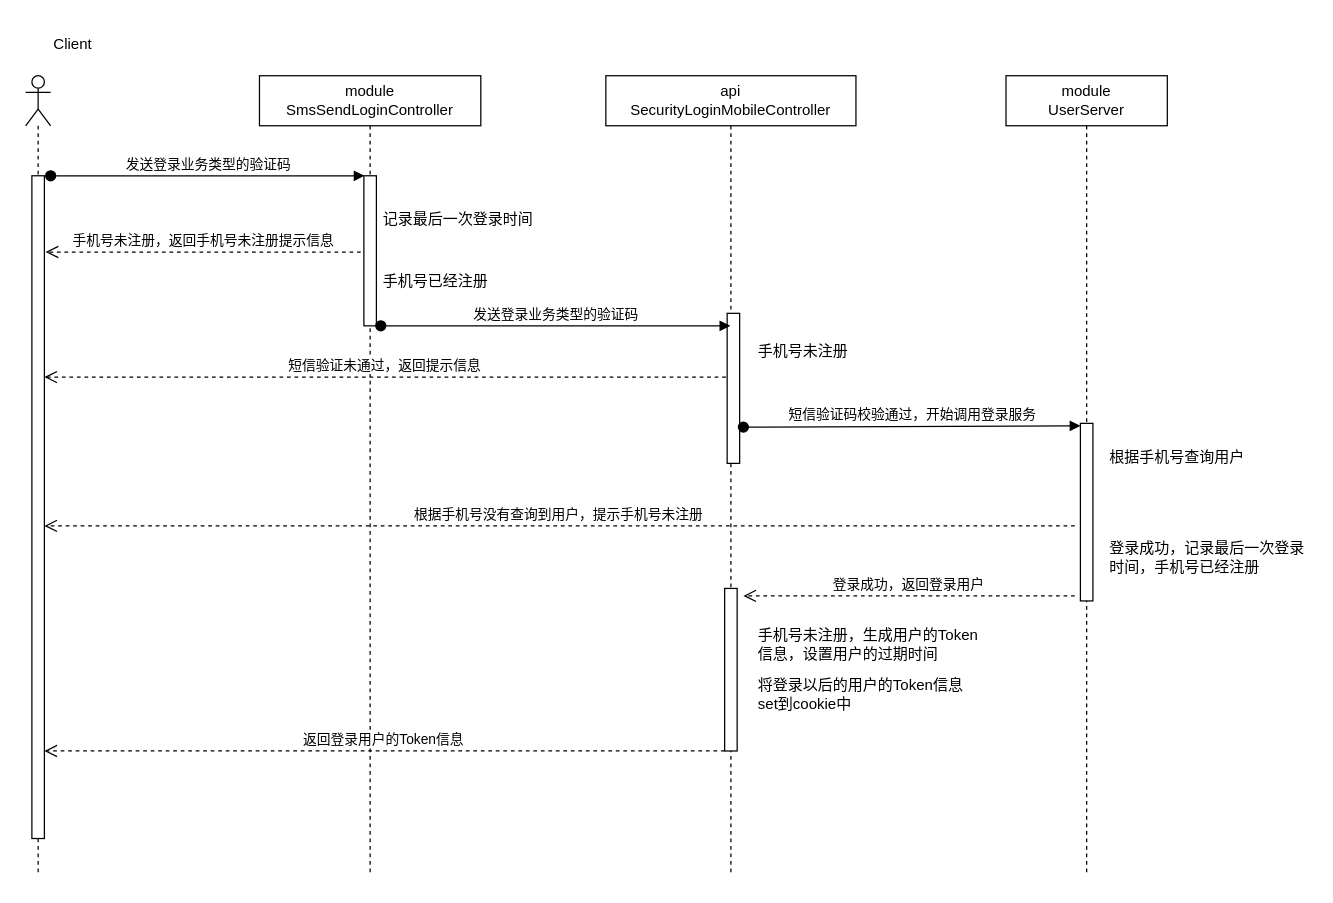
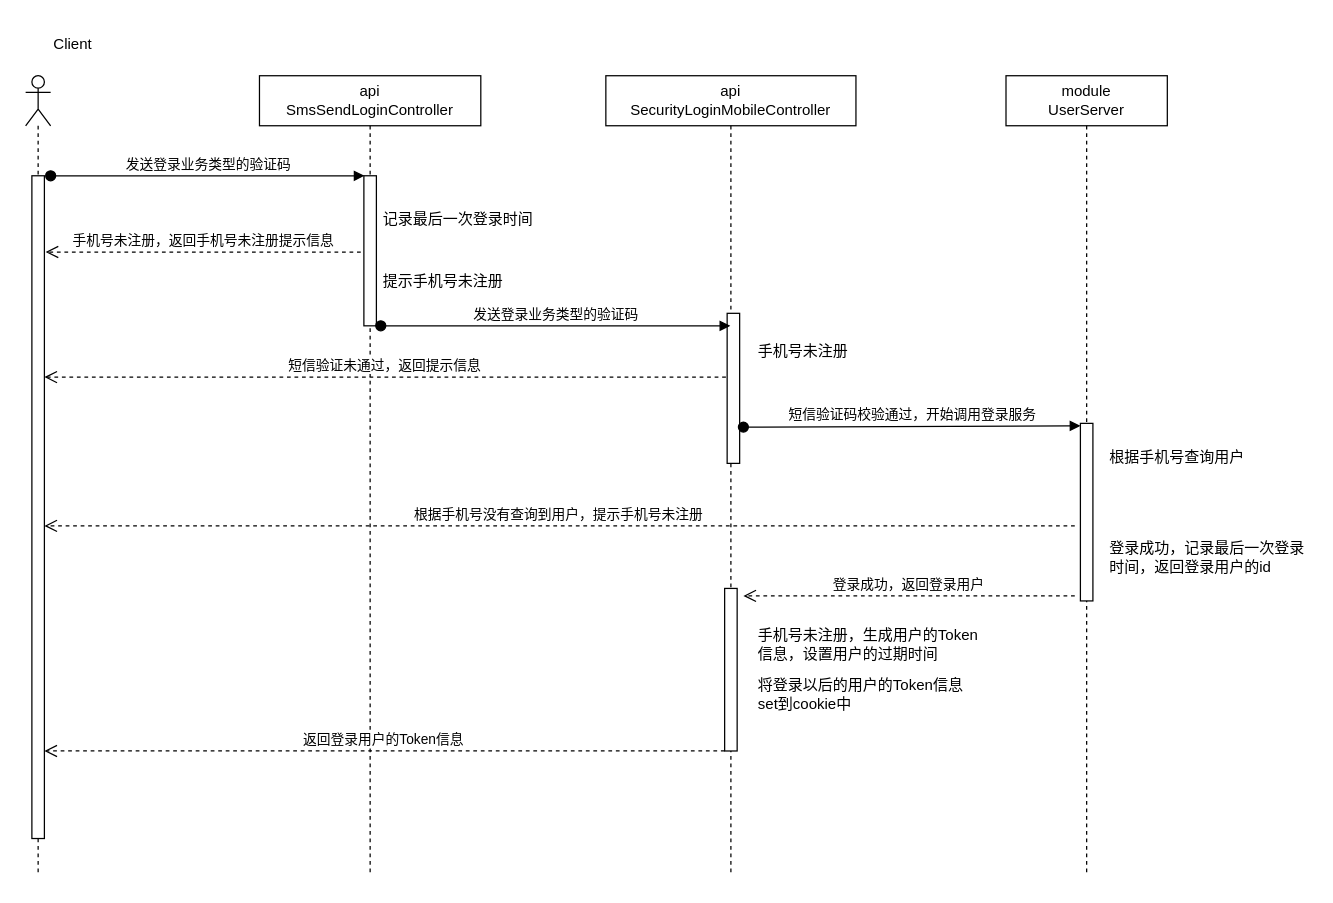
node "module SmsSendLoginController": label "module SmsSendLoginController" -> "api SmsSendLoginController"
node "手机号已经注册": label "手机号已经注册" -> "提示手机号未注册"
node "登录成功，记录最后一次登录时间，手机号已经注册": label "登录成功，记录最后一次登录时间，手机号已经注册" -> "登录成功，记录最后一次登录时间，返回登录用户的id"
